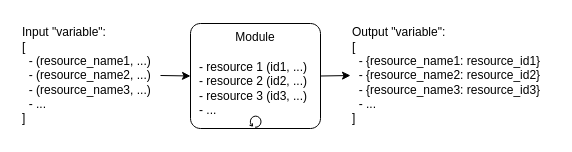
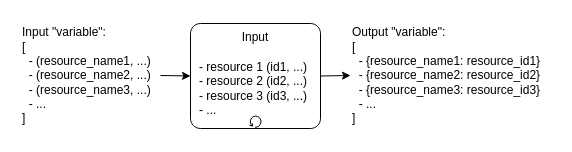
node "Module": label "Module" -> "Input"
